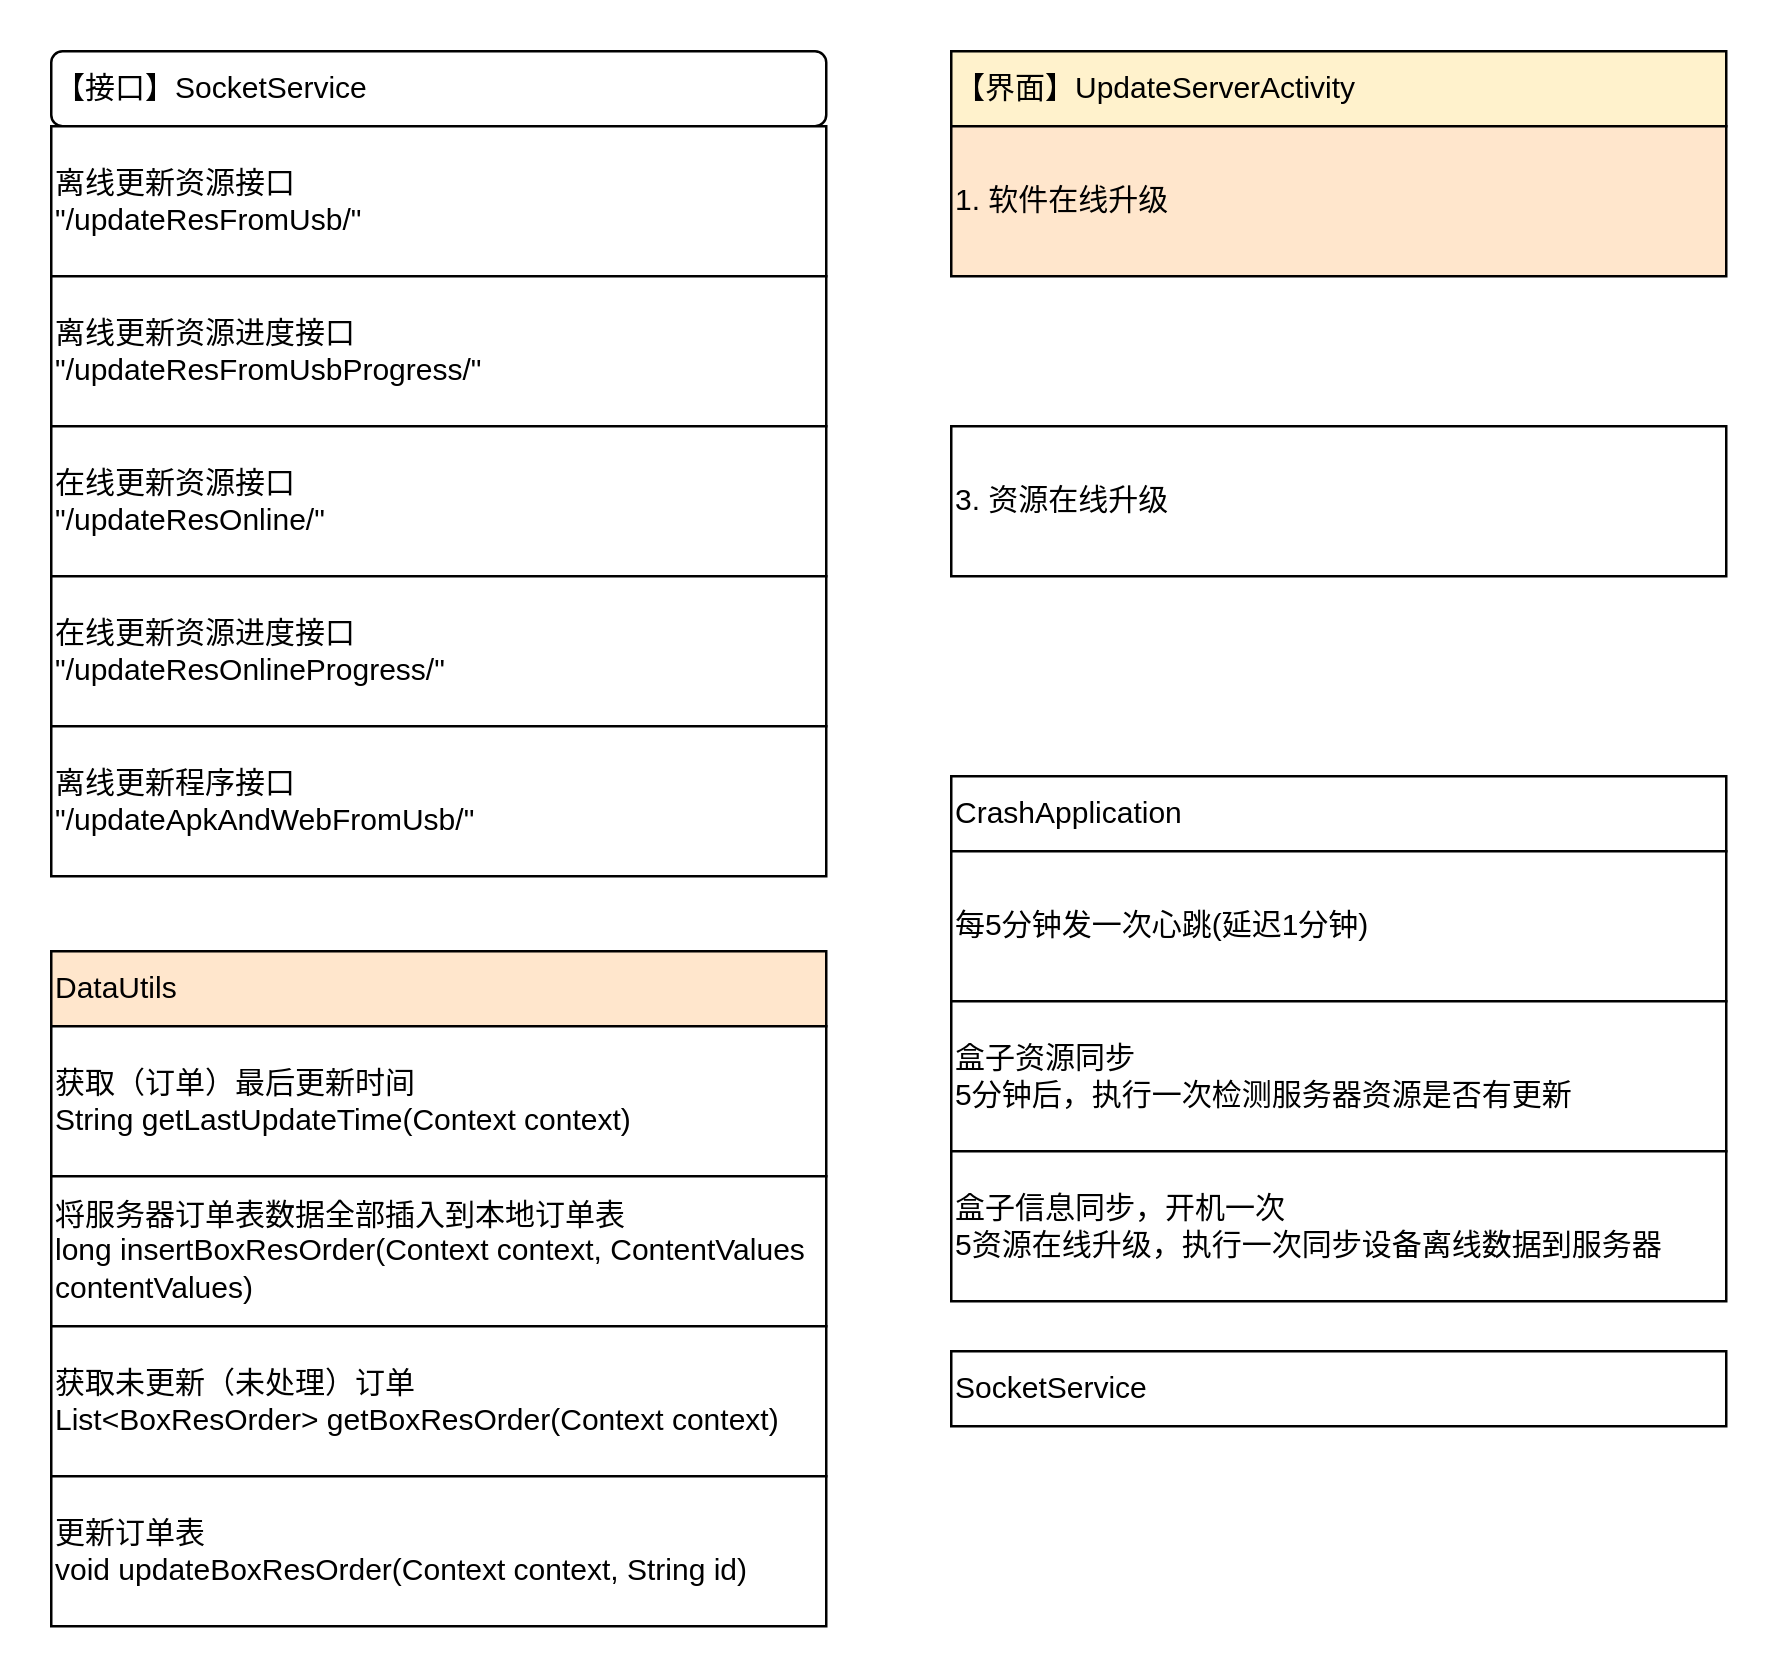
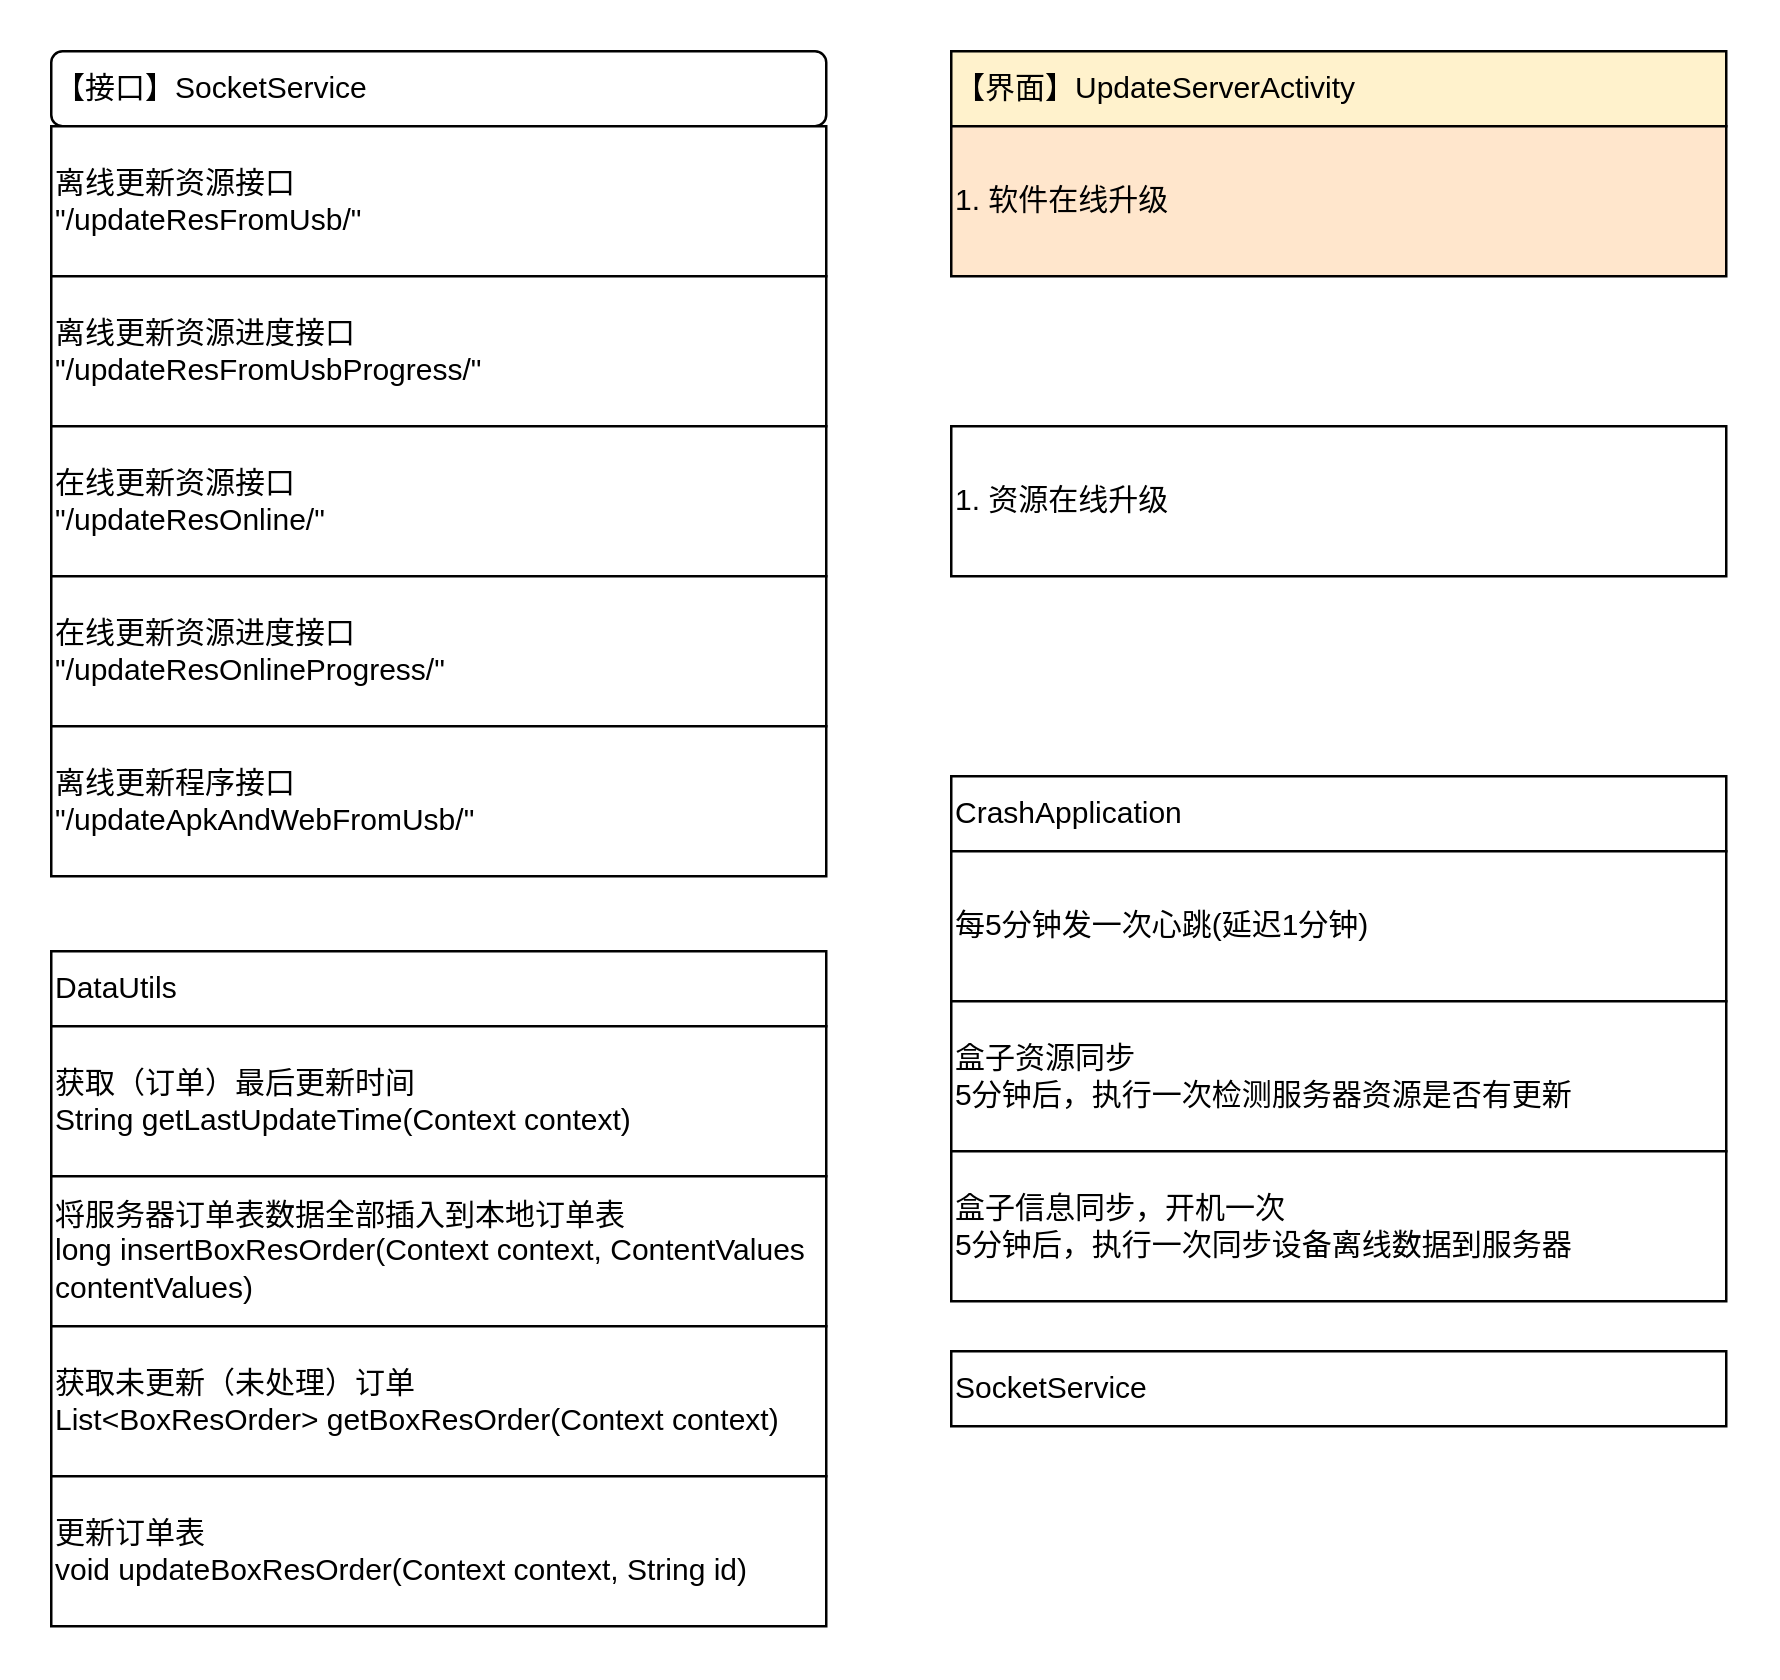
node "3. 资源在线升级": label "3. 资源在线升级" -> "1. 资源在线升级"
node "DataUtils": fillcolor #ffe6cc -> #ffffff
node "盒子信息同步，开机一次 5资源在线升级，执行一次同步设备离线数据到服务器": label "盒子信息同步，开机一次 5资源在线升级，执行一次同步设备离线数据到服务器" -> "盒子信息同步，开机一次 5分钟后，执行一次同步设备离线数据到服务器"
